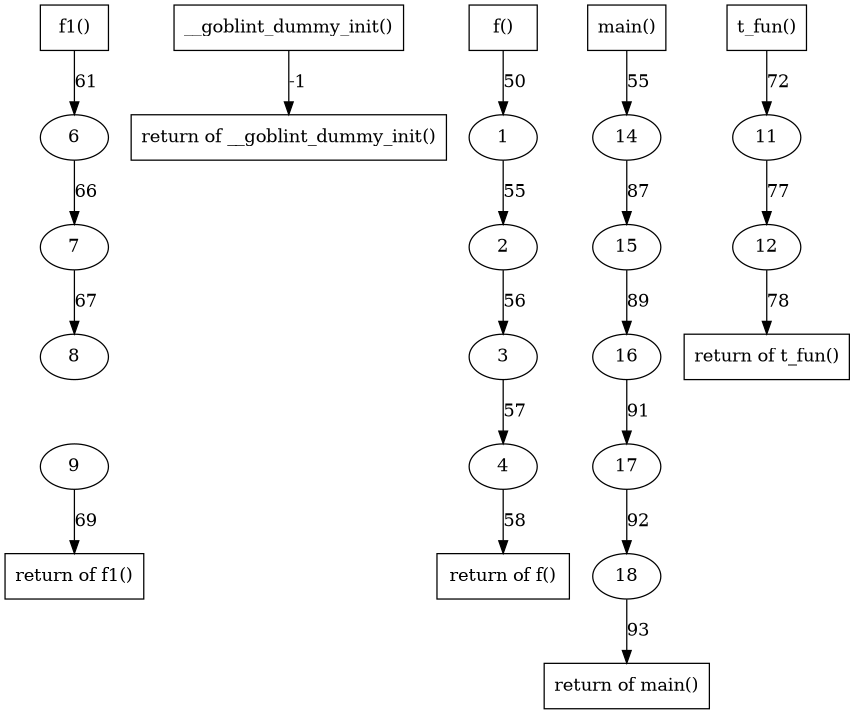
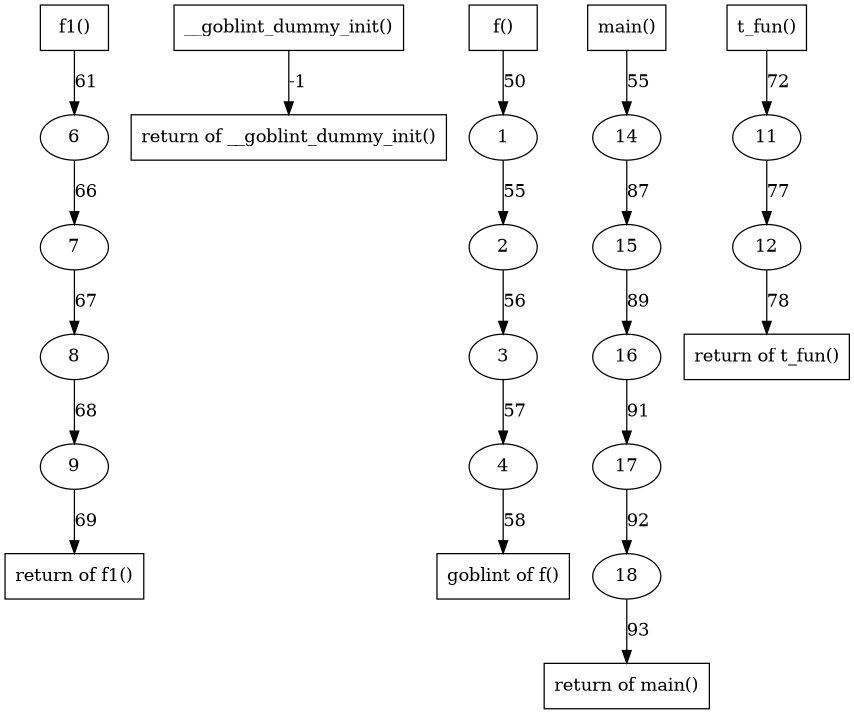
edge "8" -> "9": added, label "68"
node "return of f()": label "return of f()" -> "goblint of f()"
